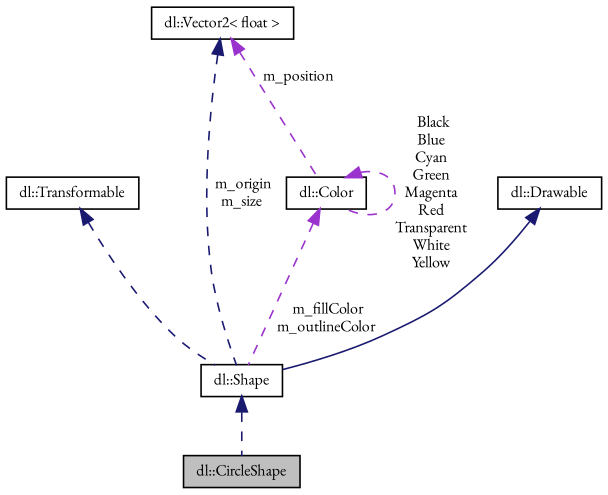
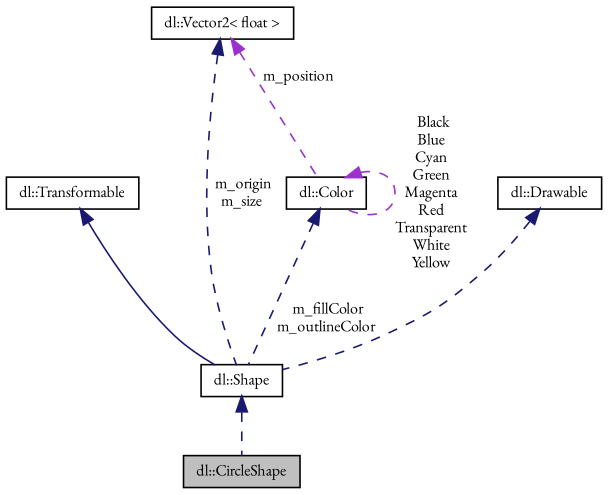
edge "dl::Shape" -> "dl::Color": color darkorchid3 -> midnightblue
edge "dl::Shape" -> "dl::Transformable": style dashed -> solid
edge "dl::Shape" -> "dl::Drawable": style solid -> dashed
